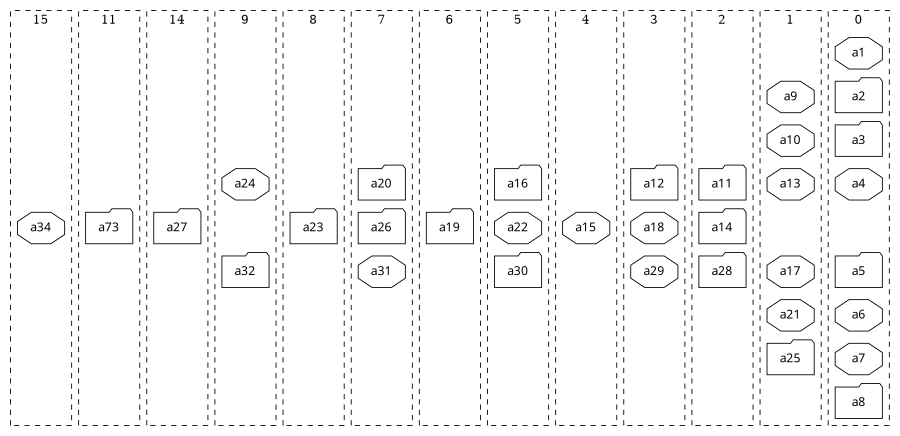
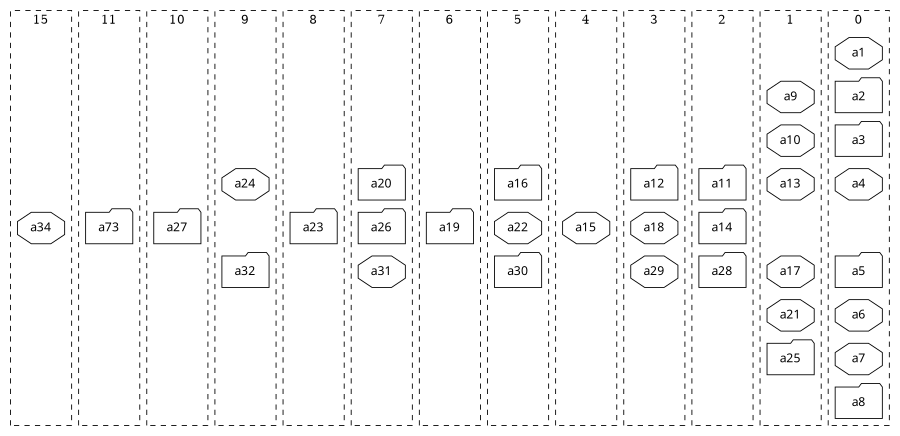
cluster "14": label "14" -> "10"
